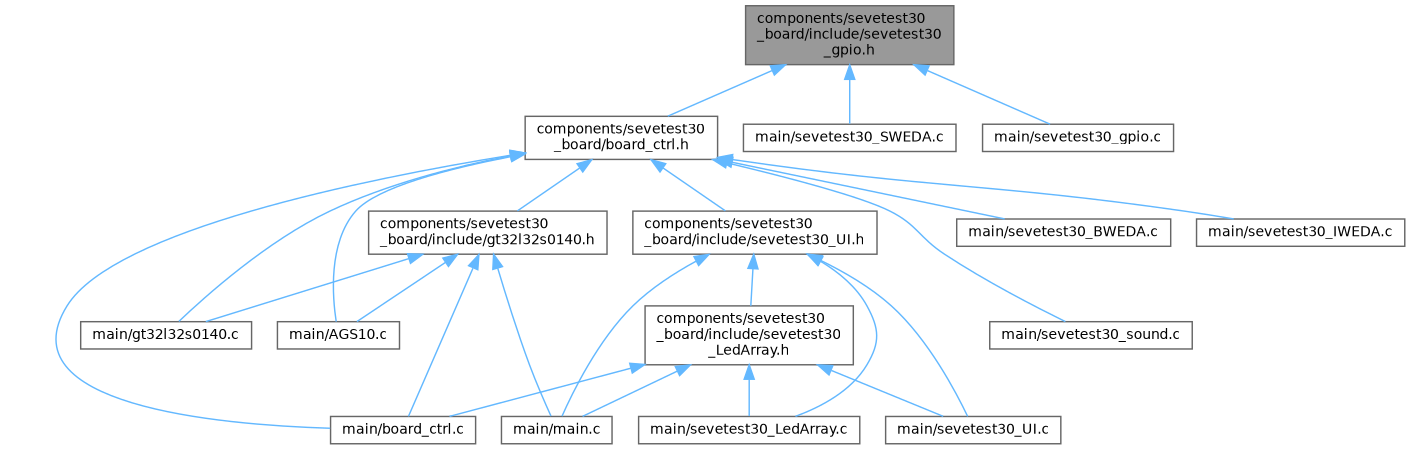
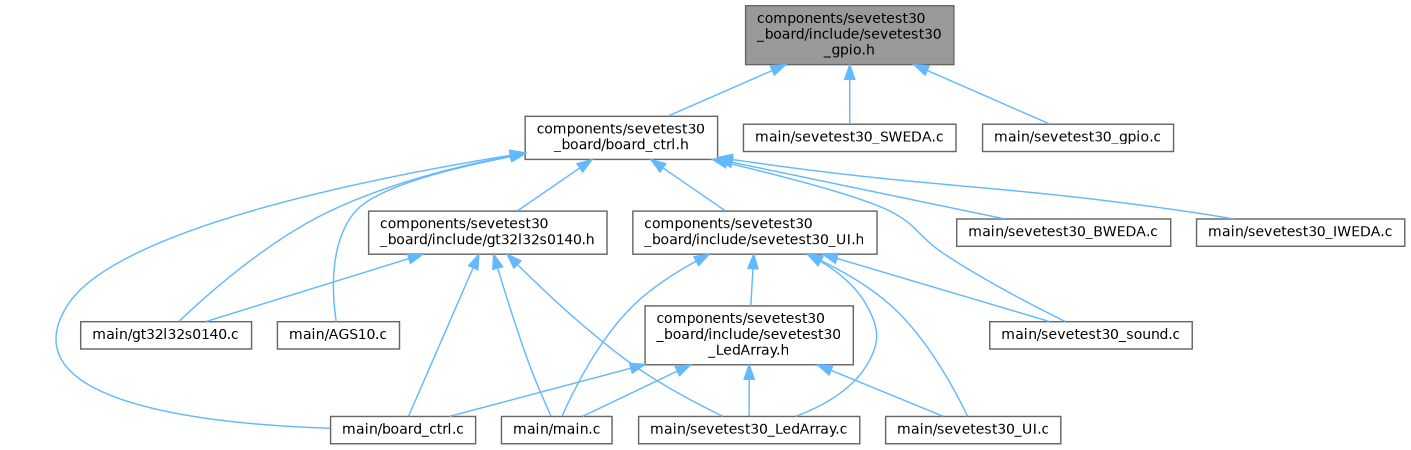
edge "main/sevetest30_sound.c" -> "components/sevetest30 _board/include/sevetest30_UI.h": added
edge "main/AGS10.c" -> "components/sevetest30 _board/include/gt32l32s0140.h": now "main/sevetest30_LedArray.c" -> "components/sevetest30 _board/include/gt32l32s0140.h"
